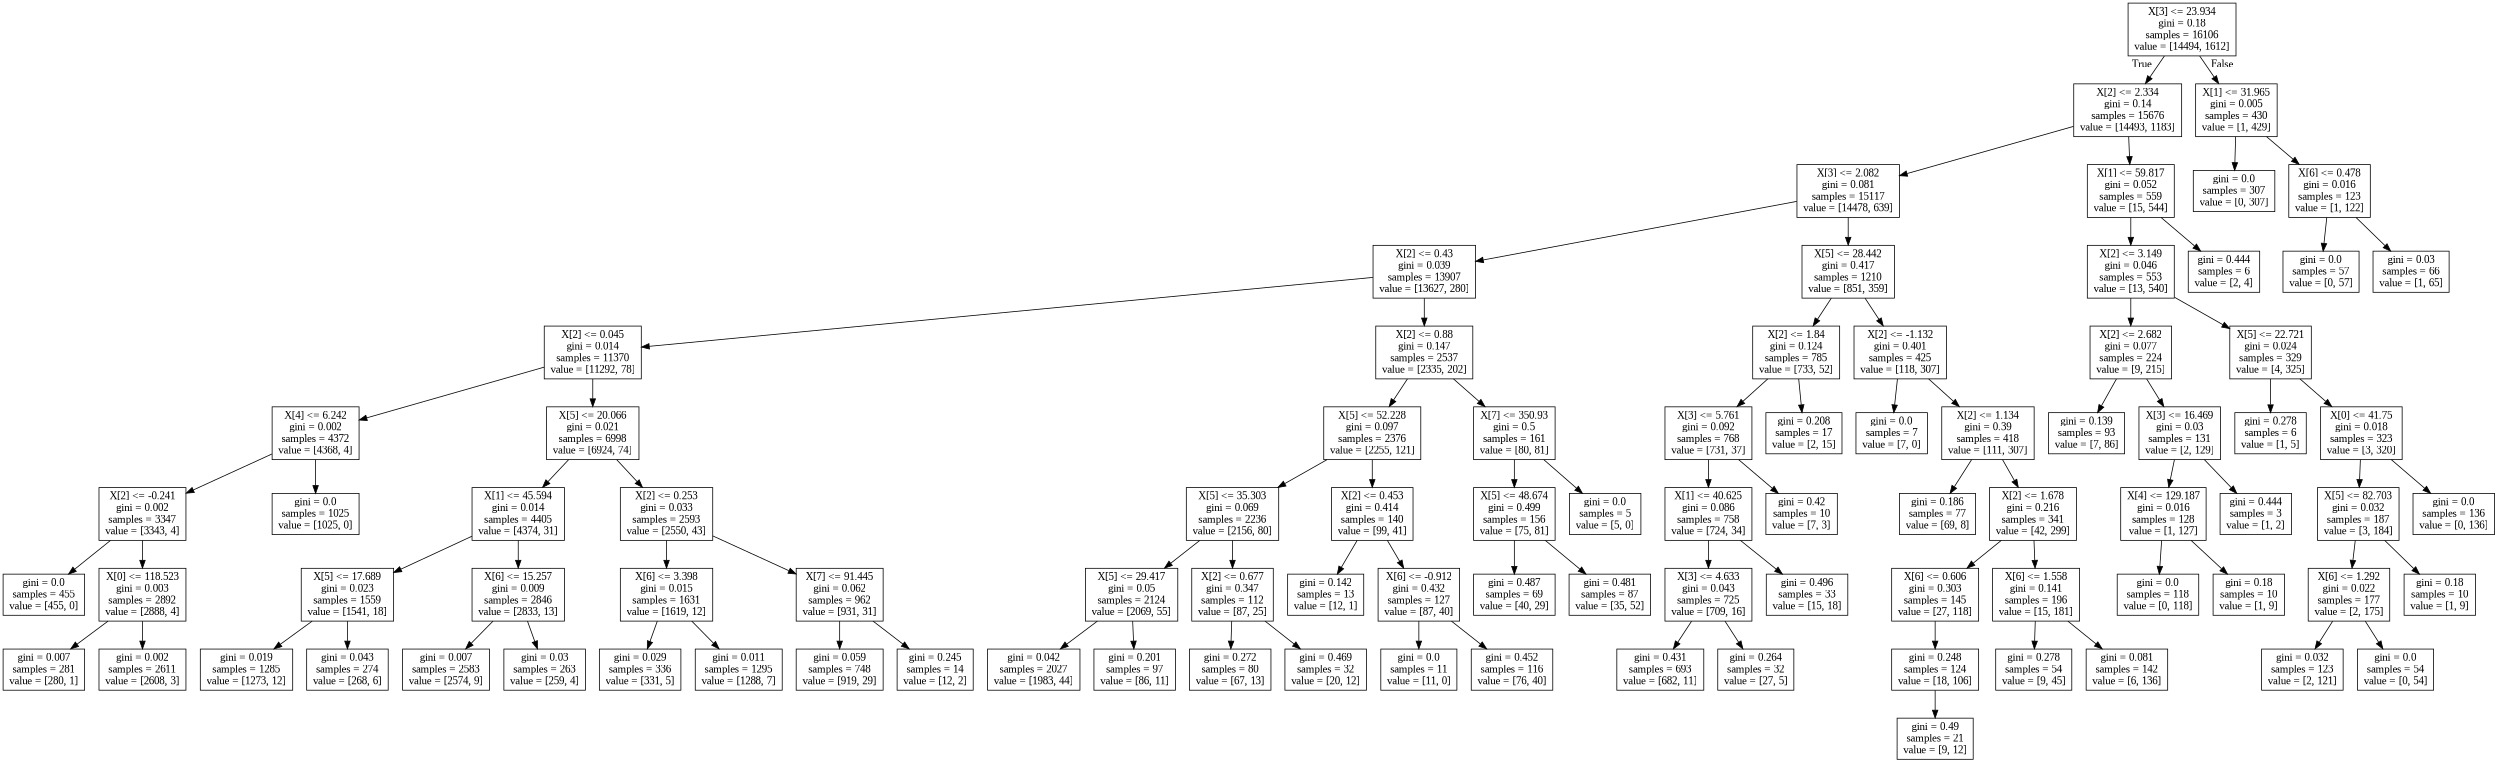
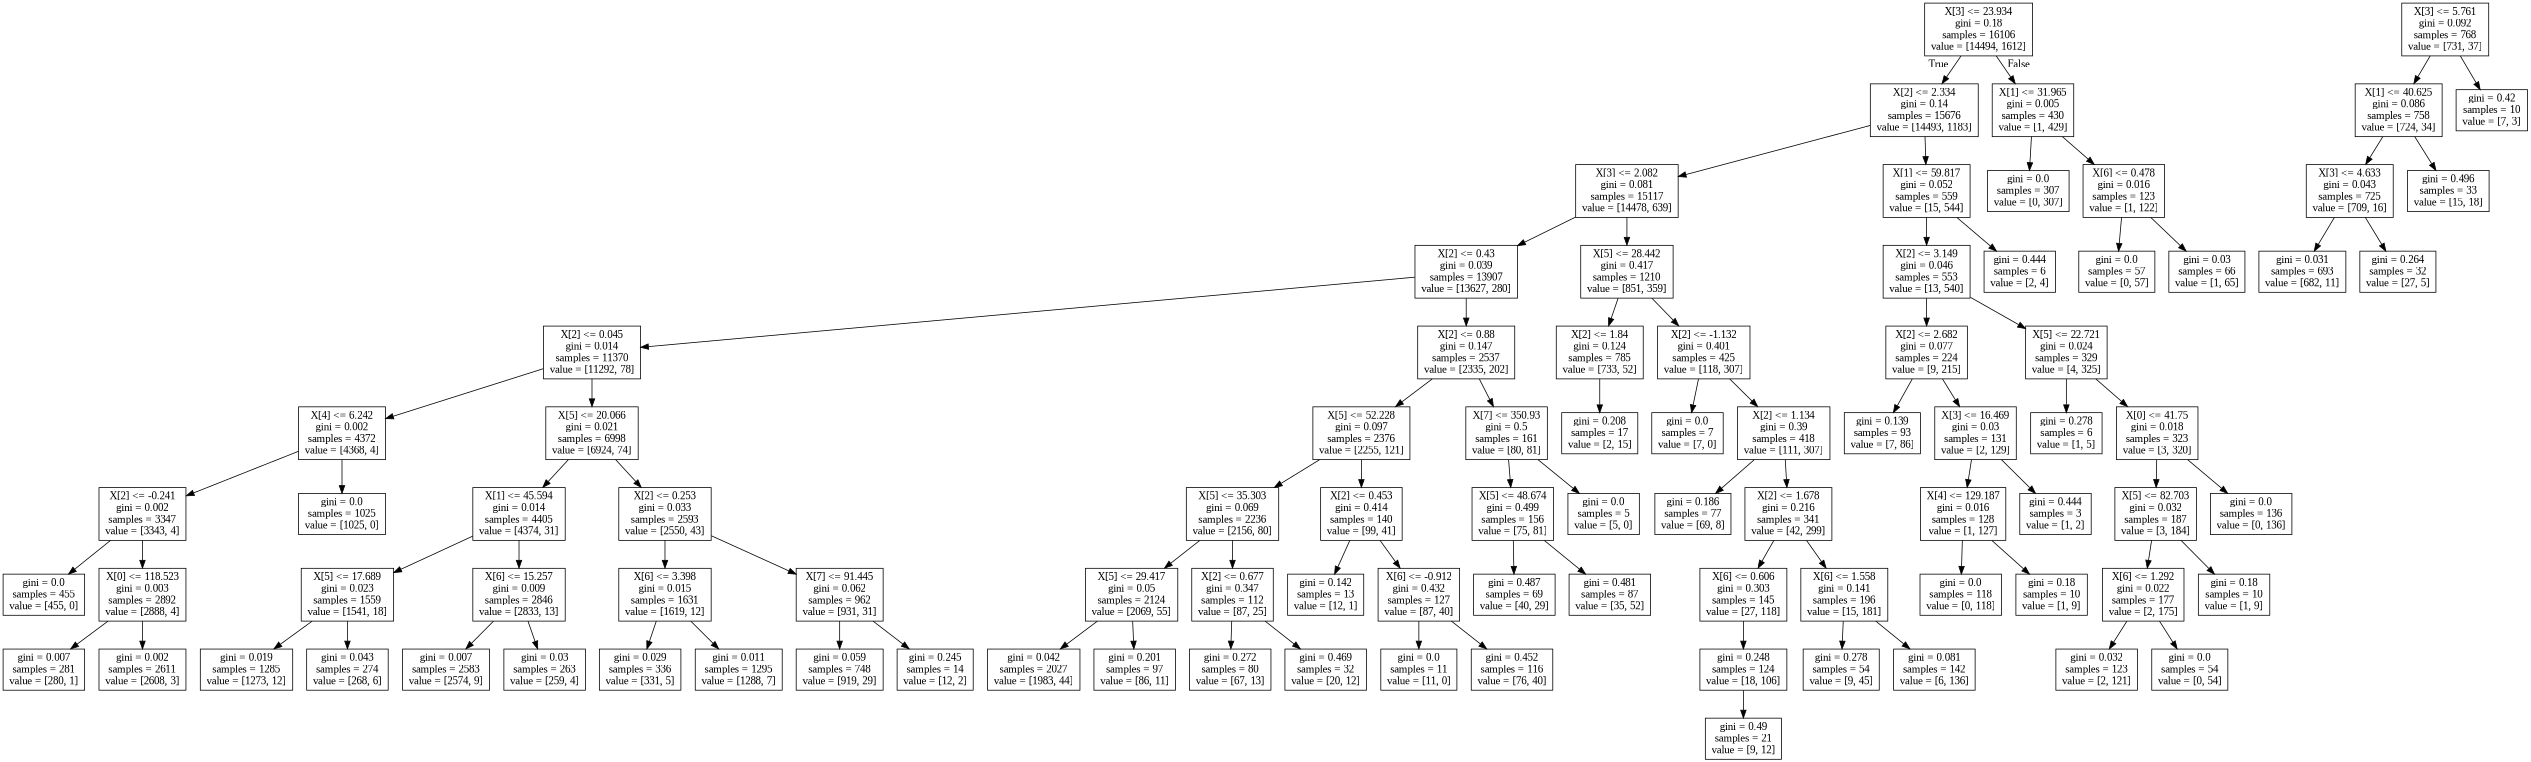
edge "X[2] <= 1.84 gini = 0.124 samples = 785 value = [733, 52]" -> "X[3] <= 5.761 gini = 0.092 samples = 768 value = [731, 37]": removed
node "gini = 0.431 samples = 693 value = [682, 11]": label "gini = 0.431 samples = 693 value = [682, 11]" -> "gini = 0.031 samples = 693 value = [682, 11]"
